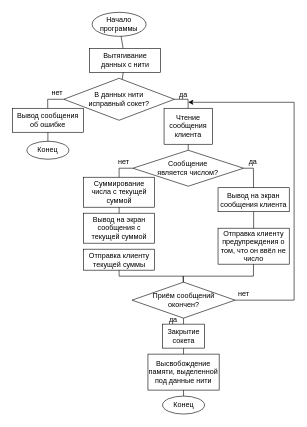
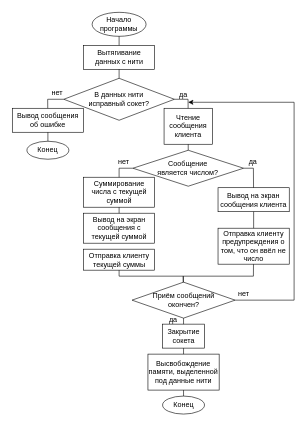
node "Вытягивание данных с нити": moved (125, 60) -> (119, 57)
